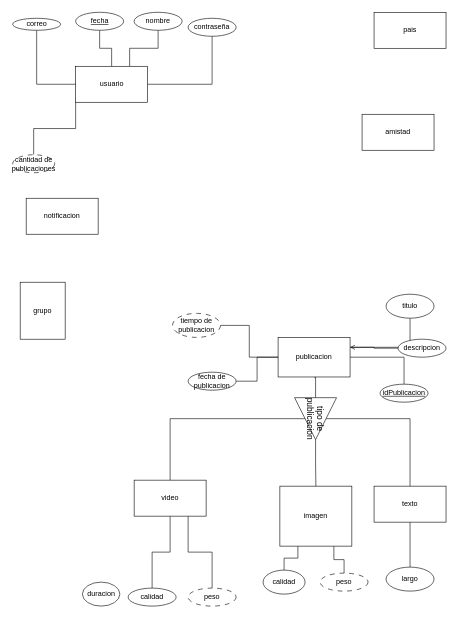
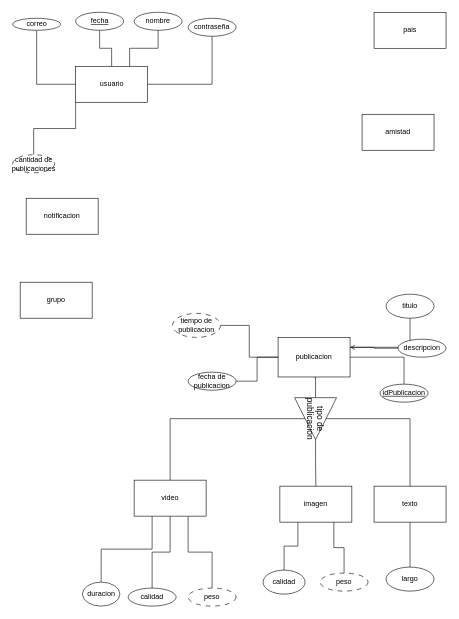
node "grupo": size 45x57 -> 72x36
node "imagen": size 72x60 -> 72x36
edge "video" -- "duracion": added
